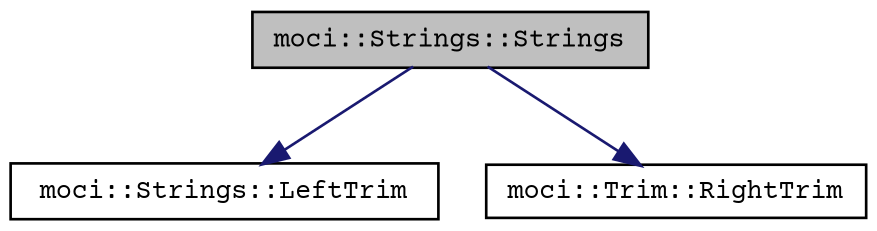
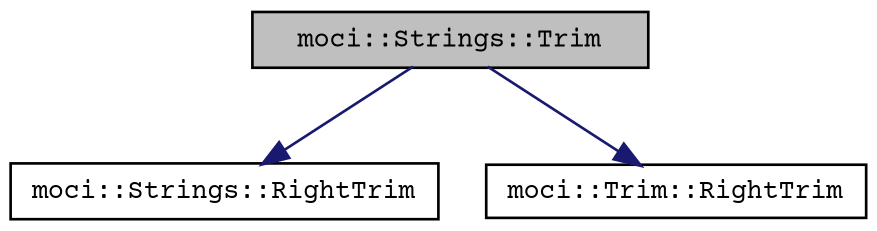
node "moci::Strings::Strings": label "moci::Strings::Strings" -> "moci::Strings::Trim"
node "moci::Strings::LeftTrim": label "moci::Strings::LeftTrim" -> "moci::Strings::RightTrim"
